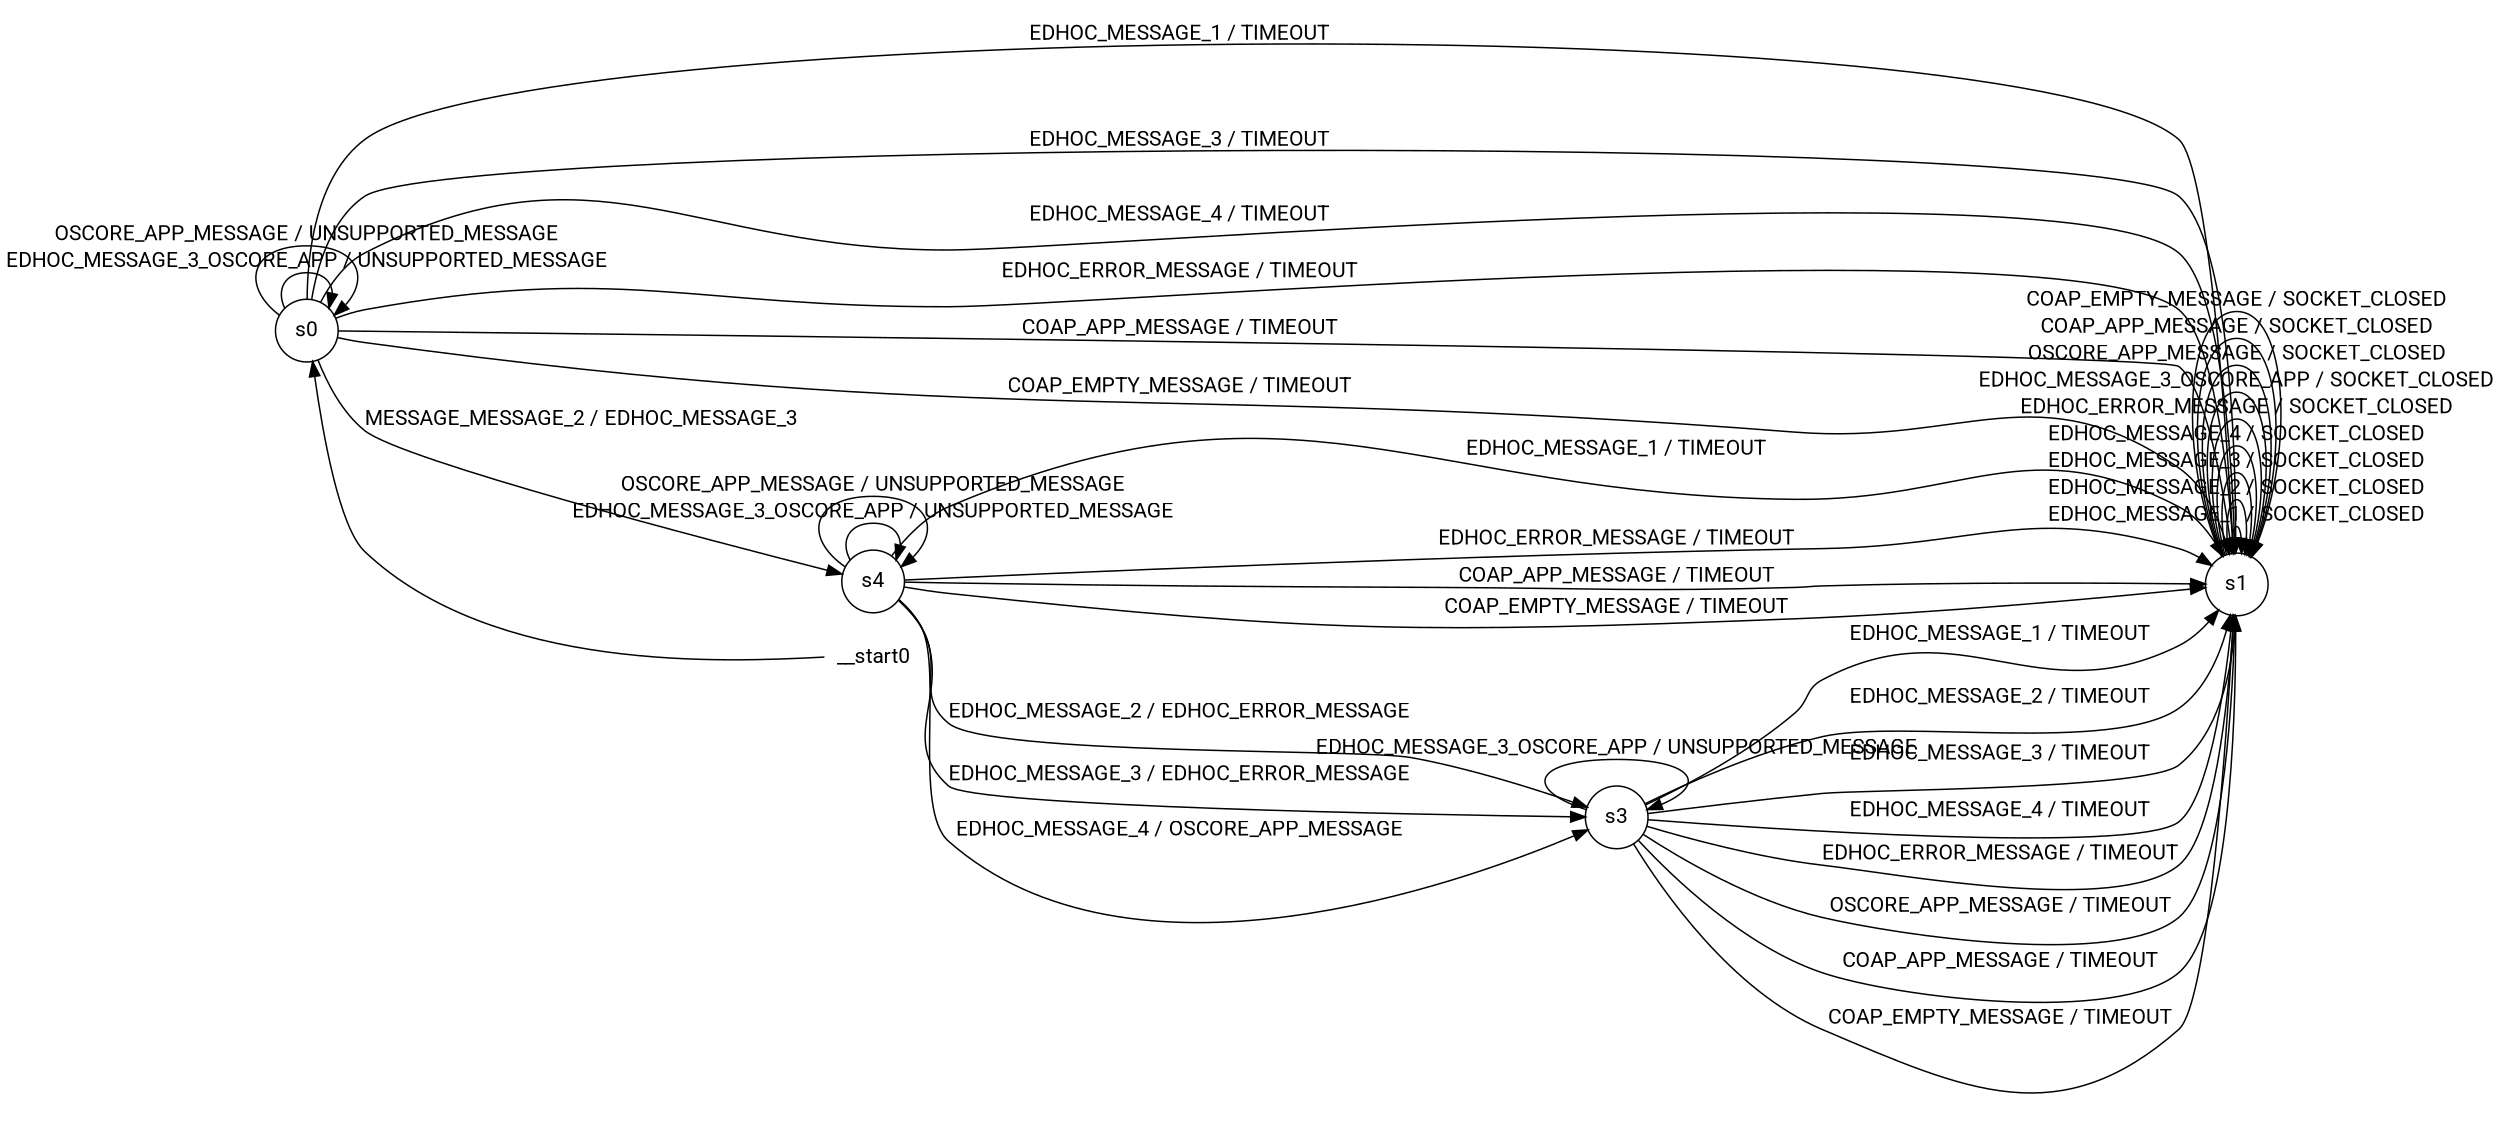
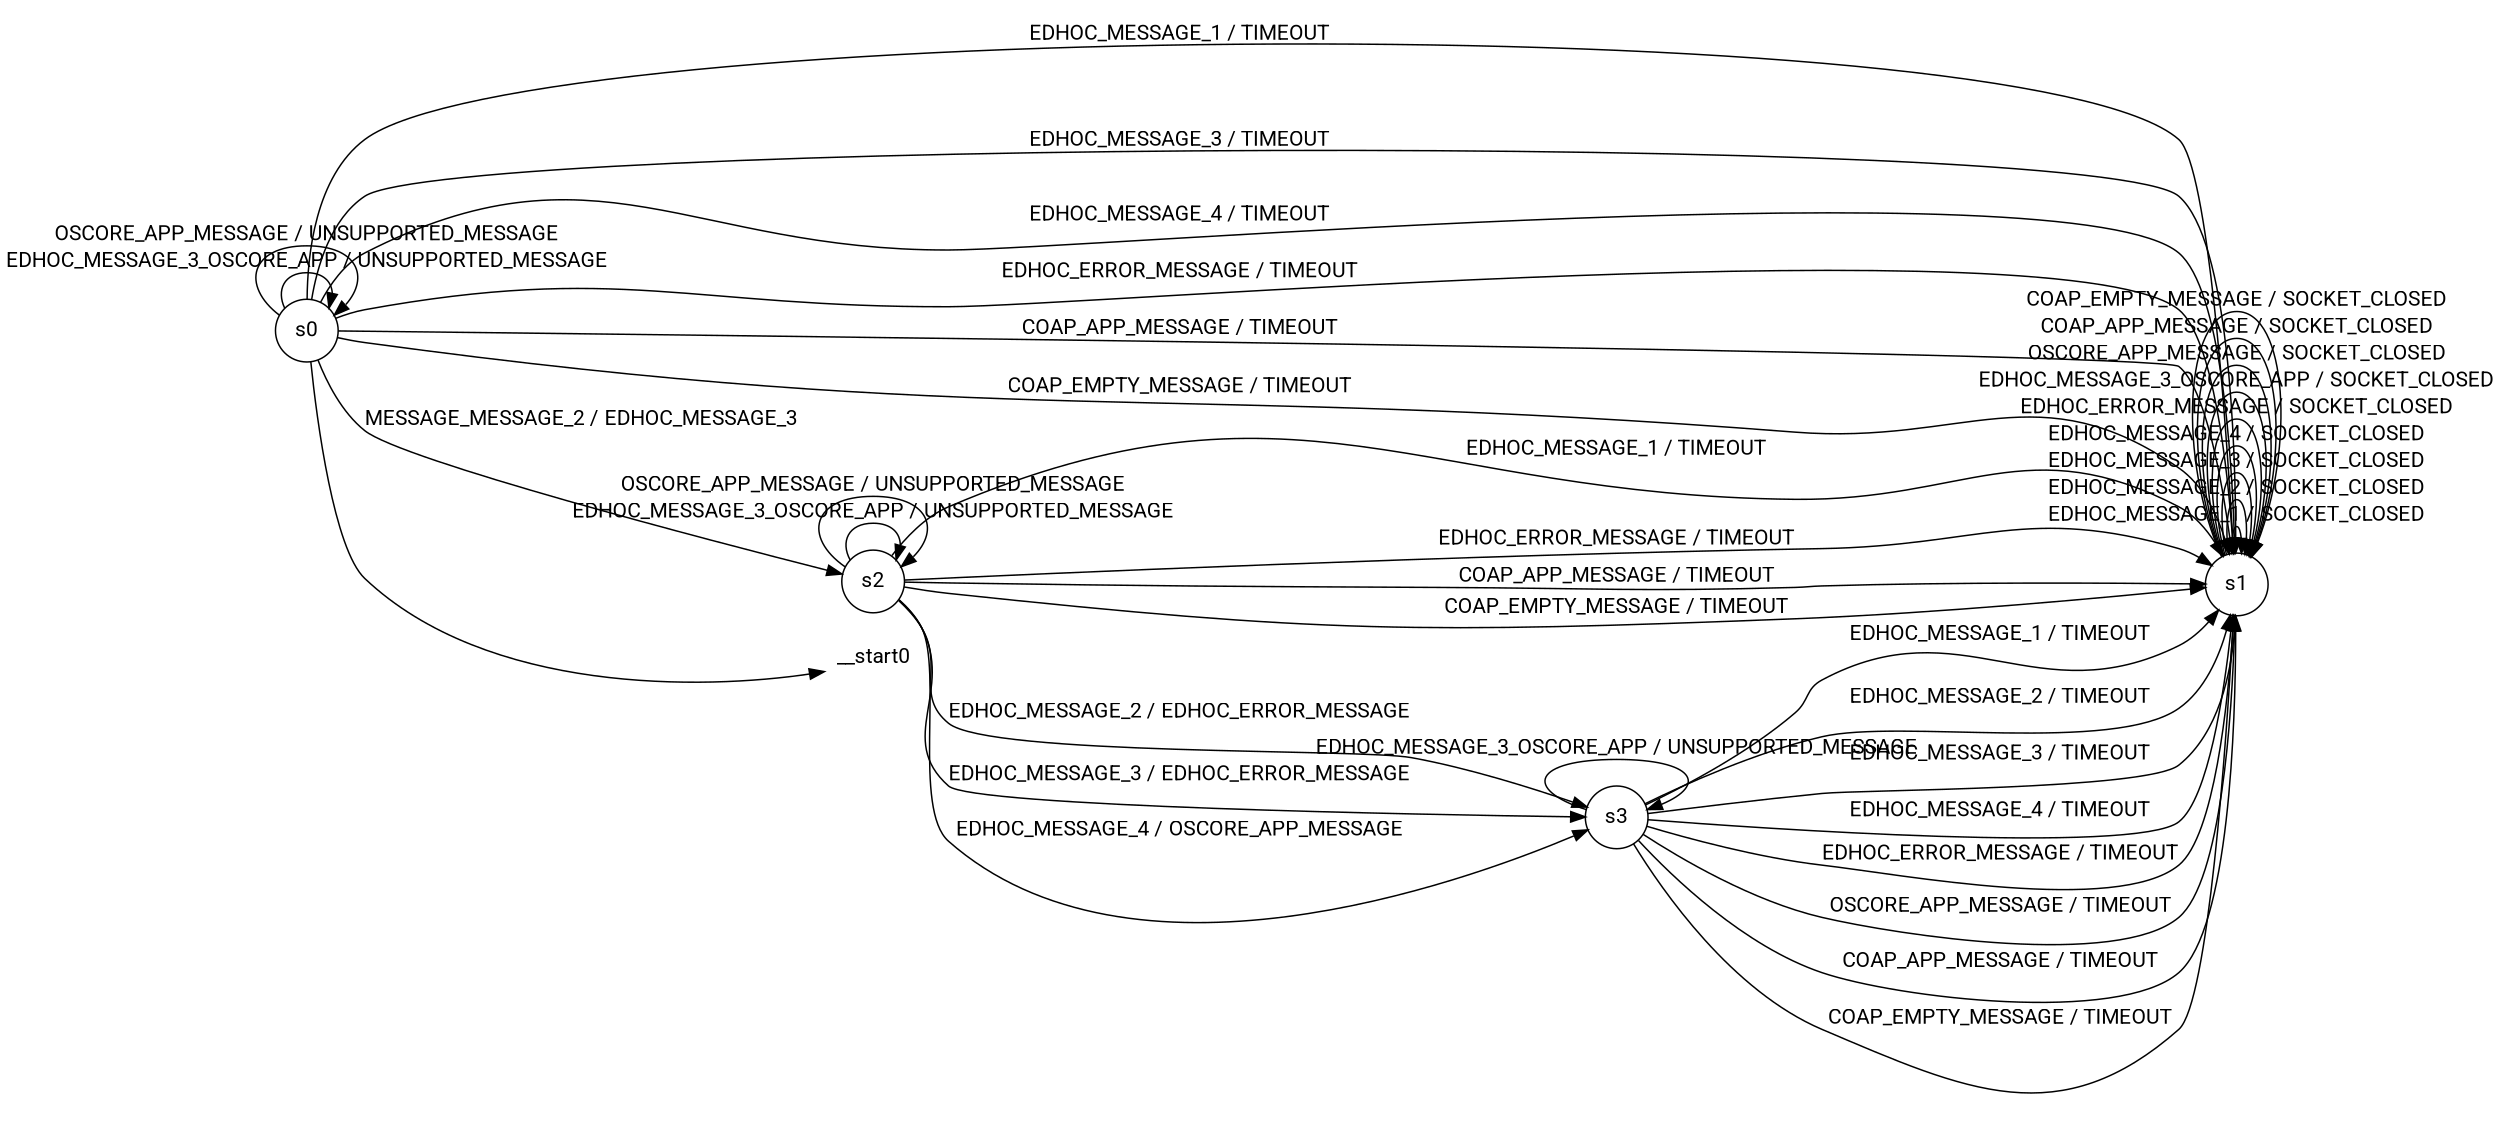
node "s4": label "s4" -> "s2"
edge "__start0" -> "s0": reversed
